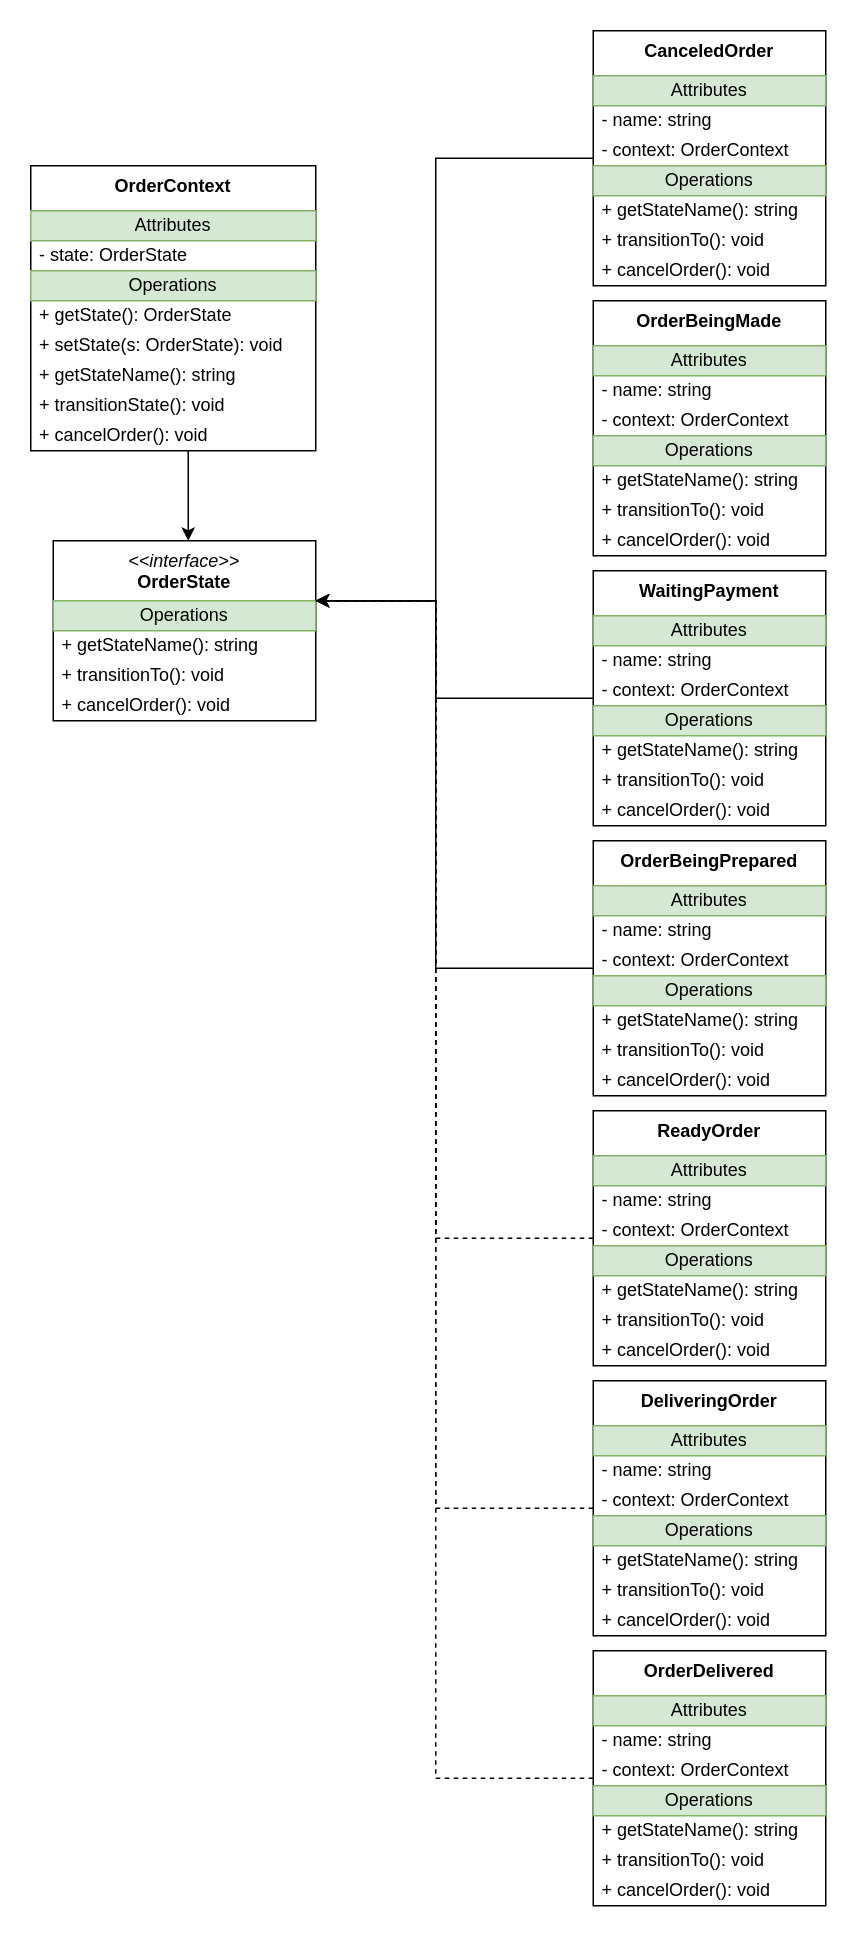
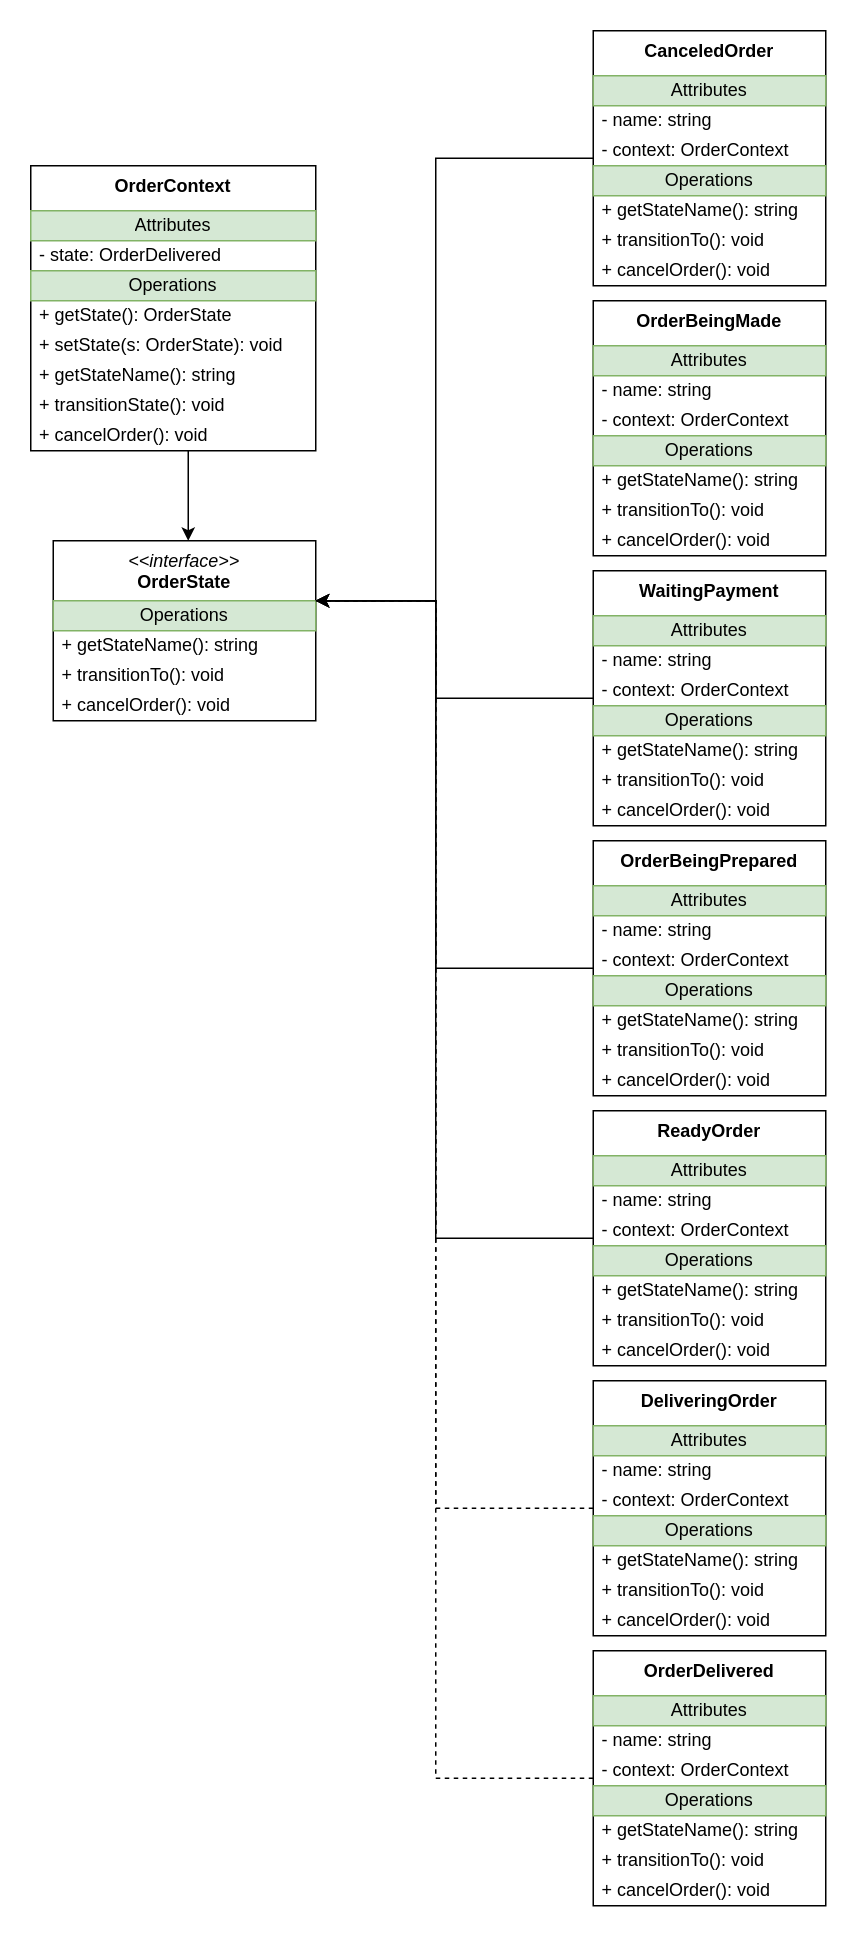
node "- state: OrderState": label "- state: OrderState" -> "- state: OrderDelivered"
edge "WaitingPayment" -> "<<interface>> OrderState": arrowhead open -> classic
edge "ReadyOrder" -> "<<interface>> OrderState": style dashed -> solid
